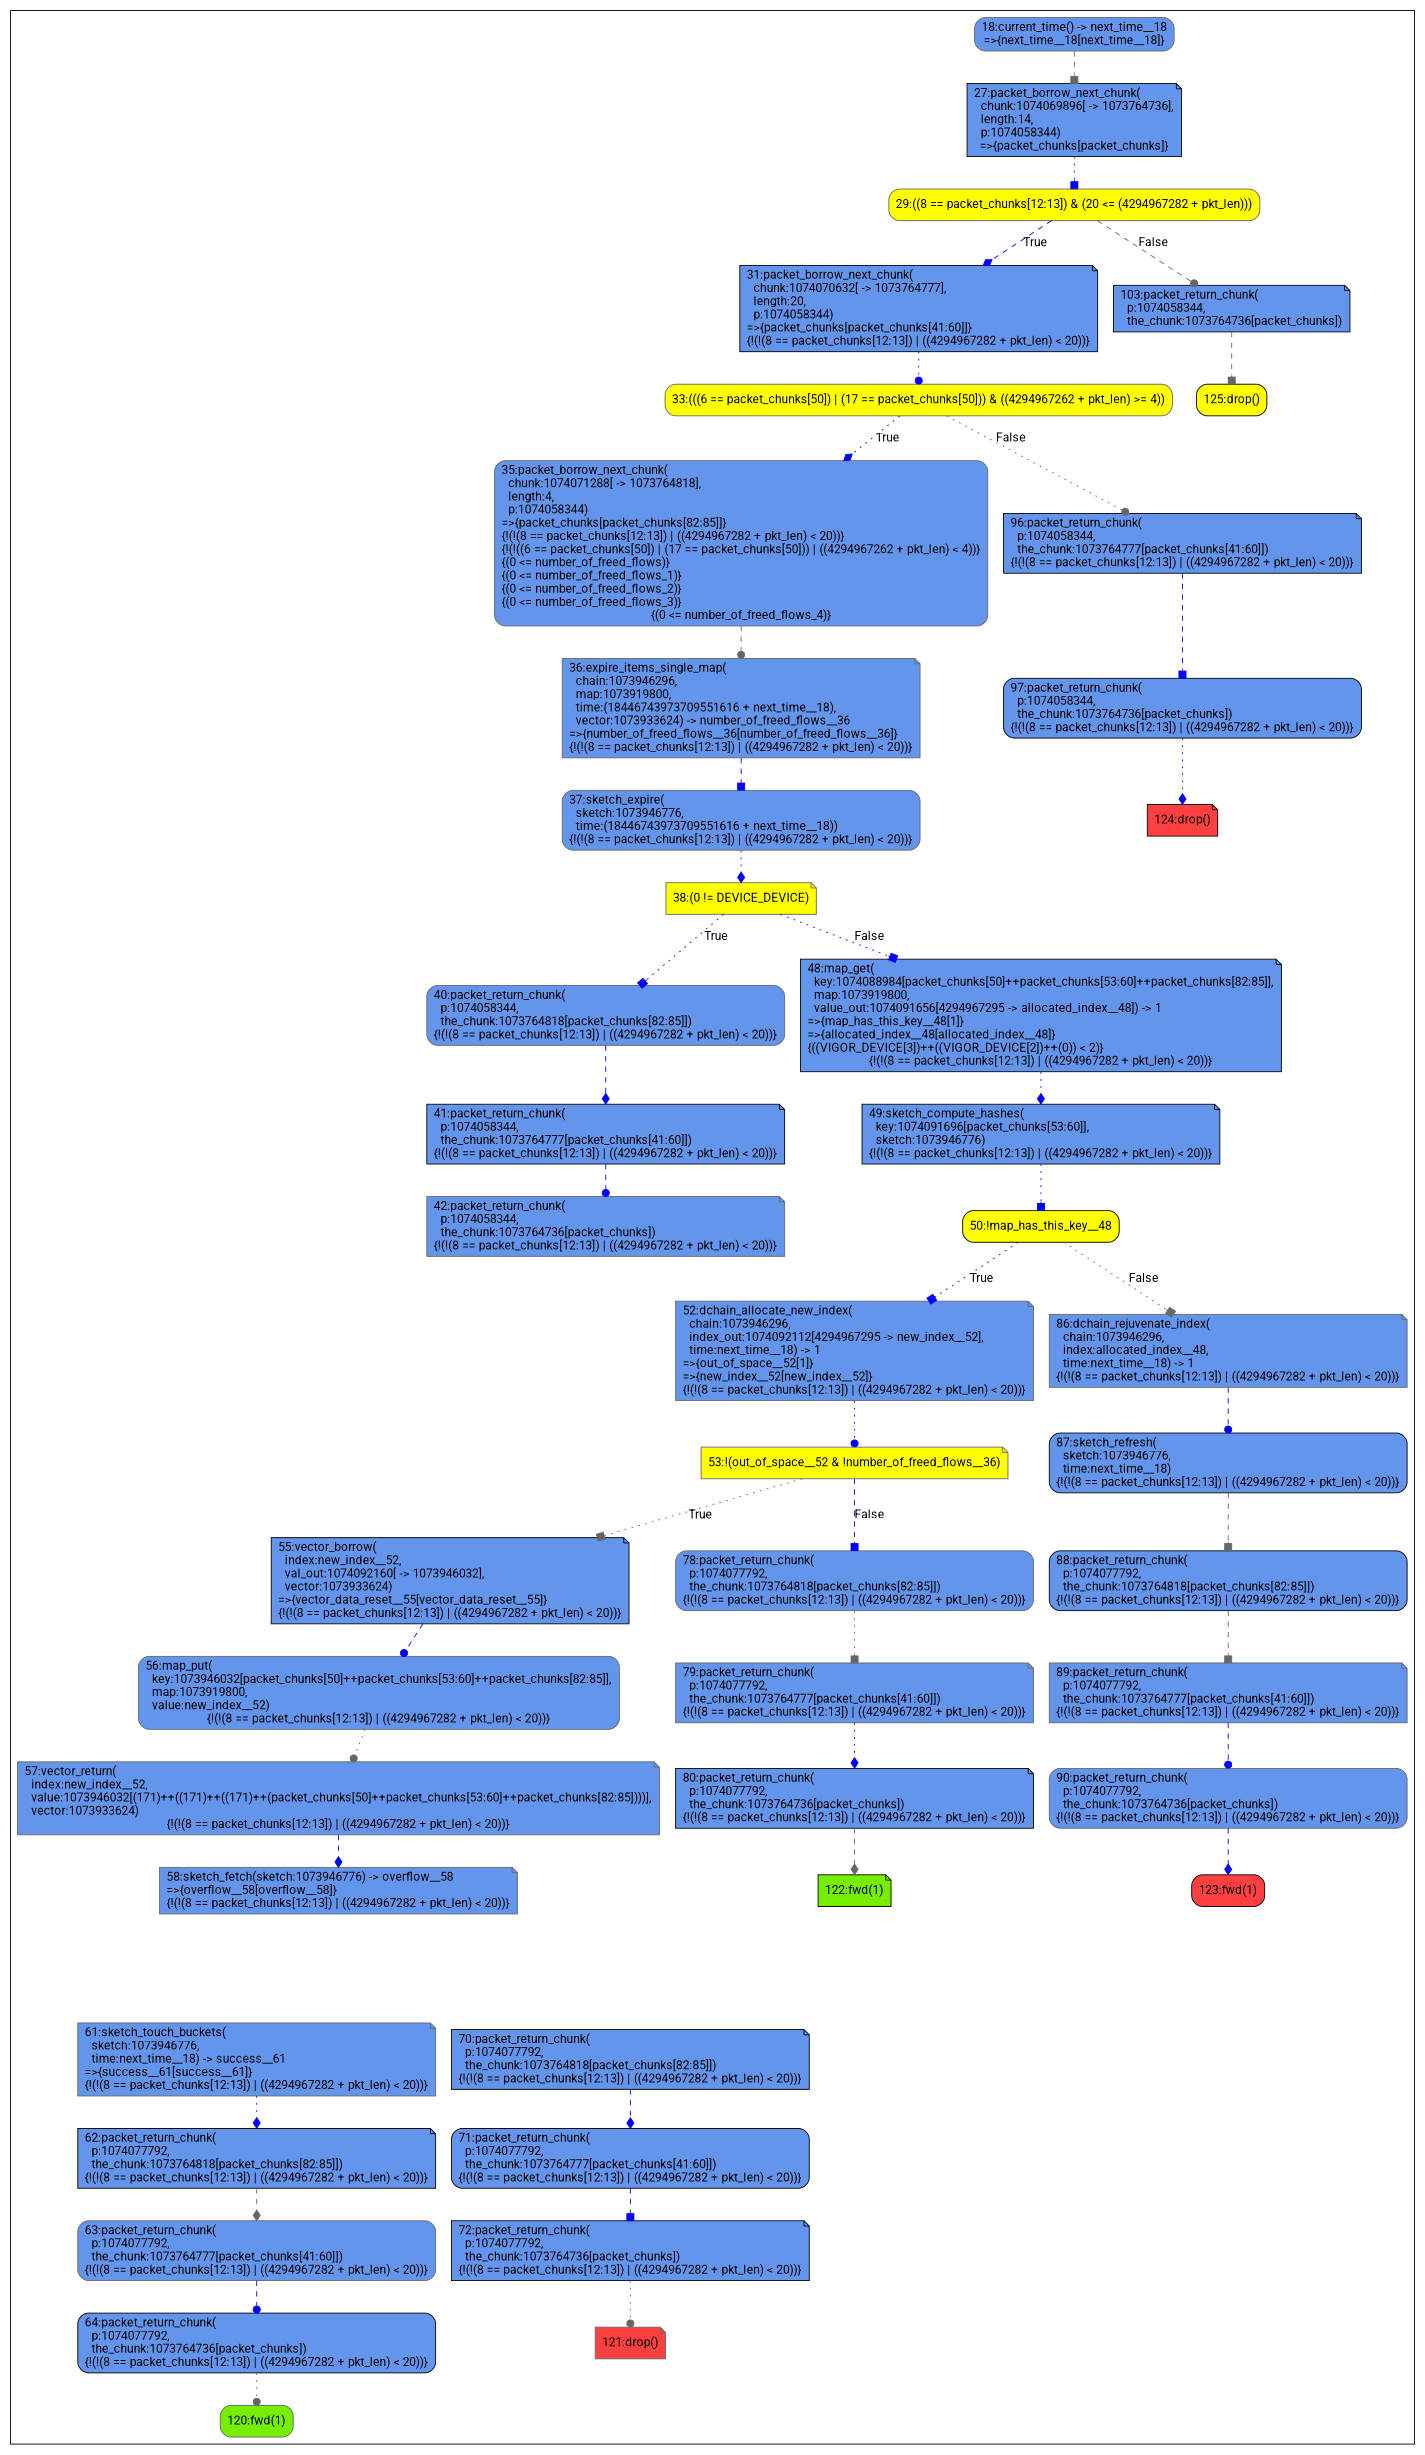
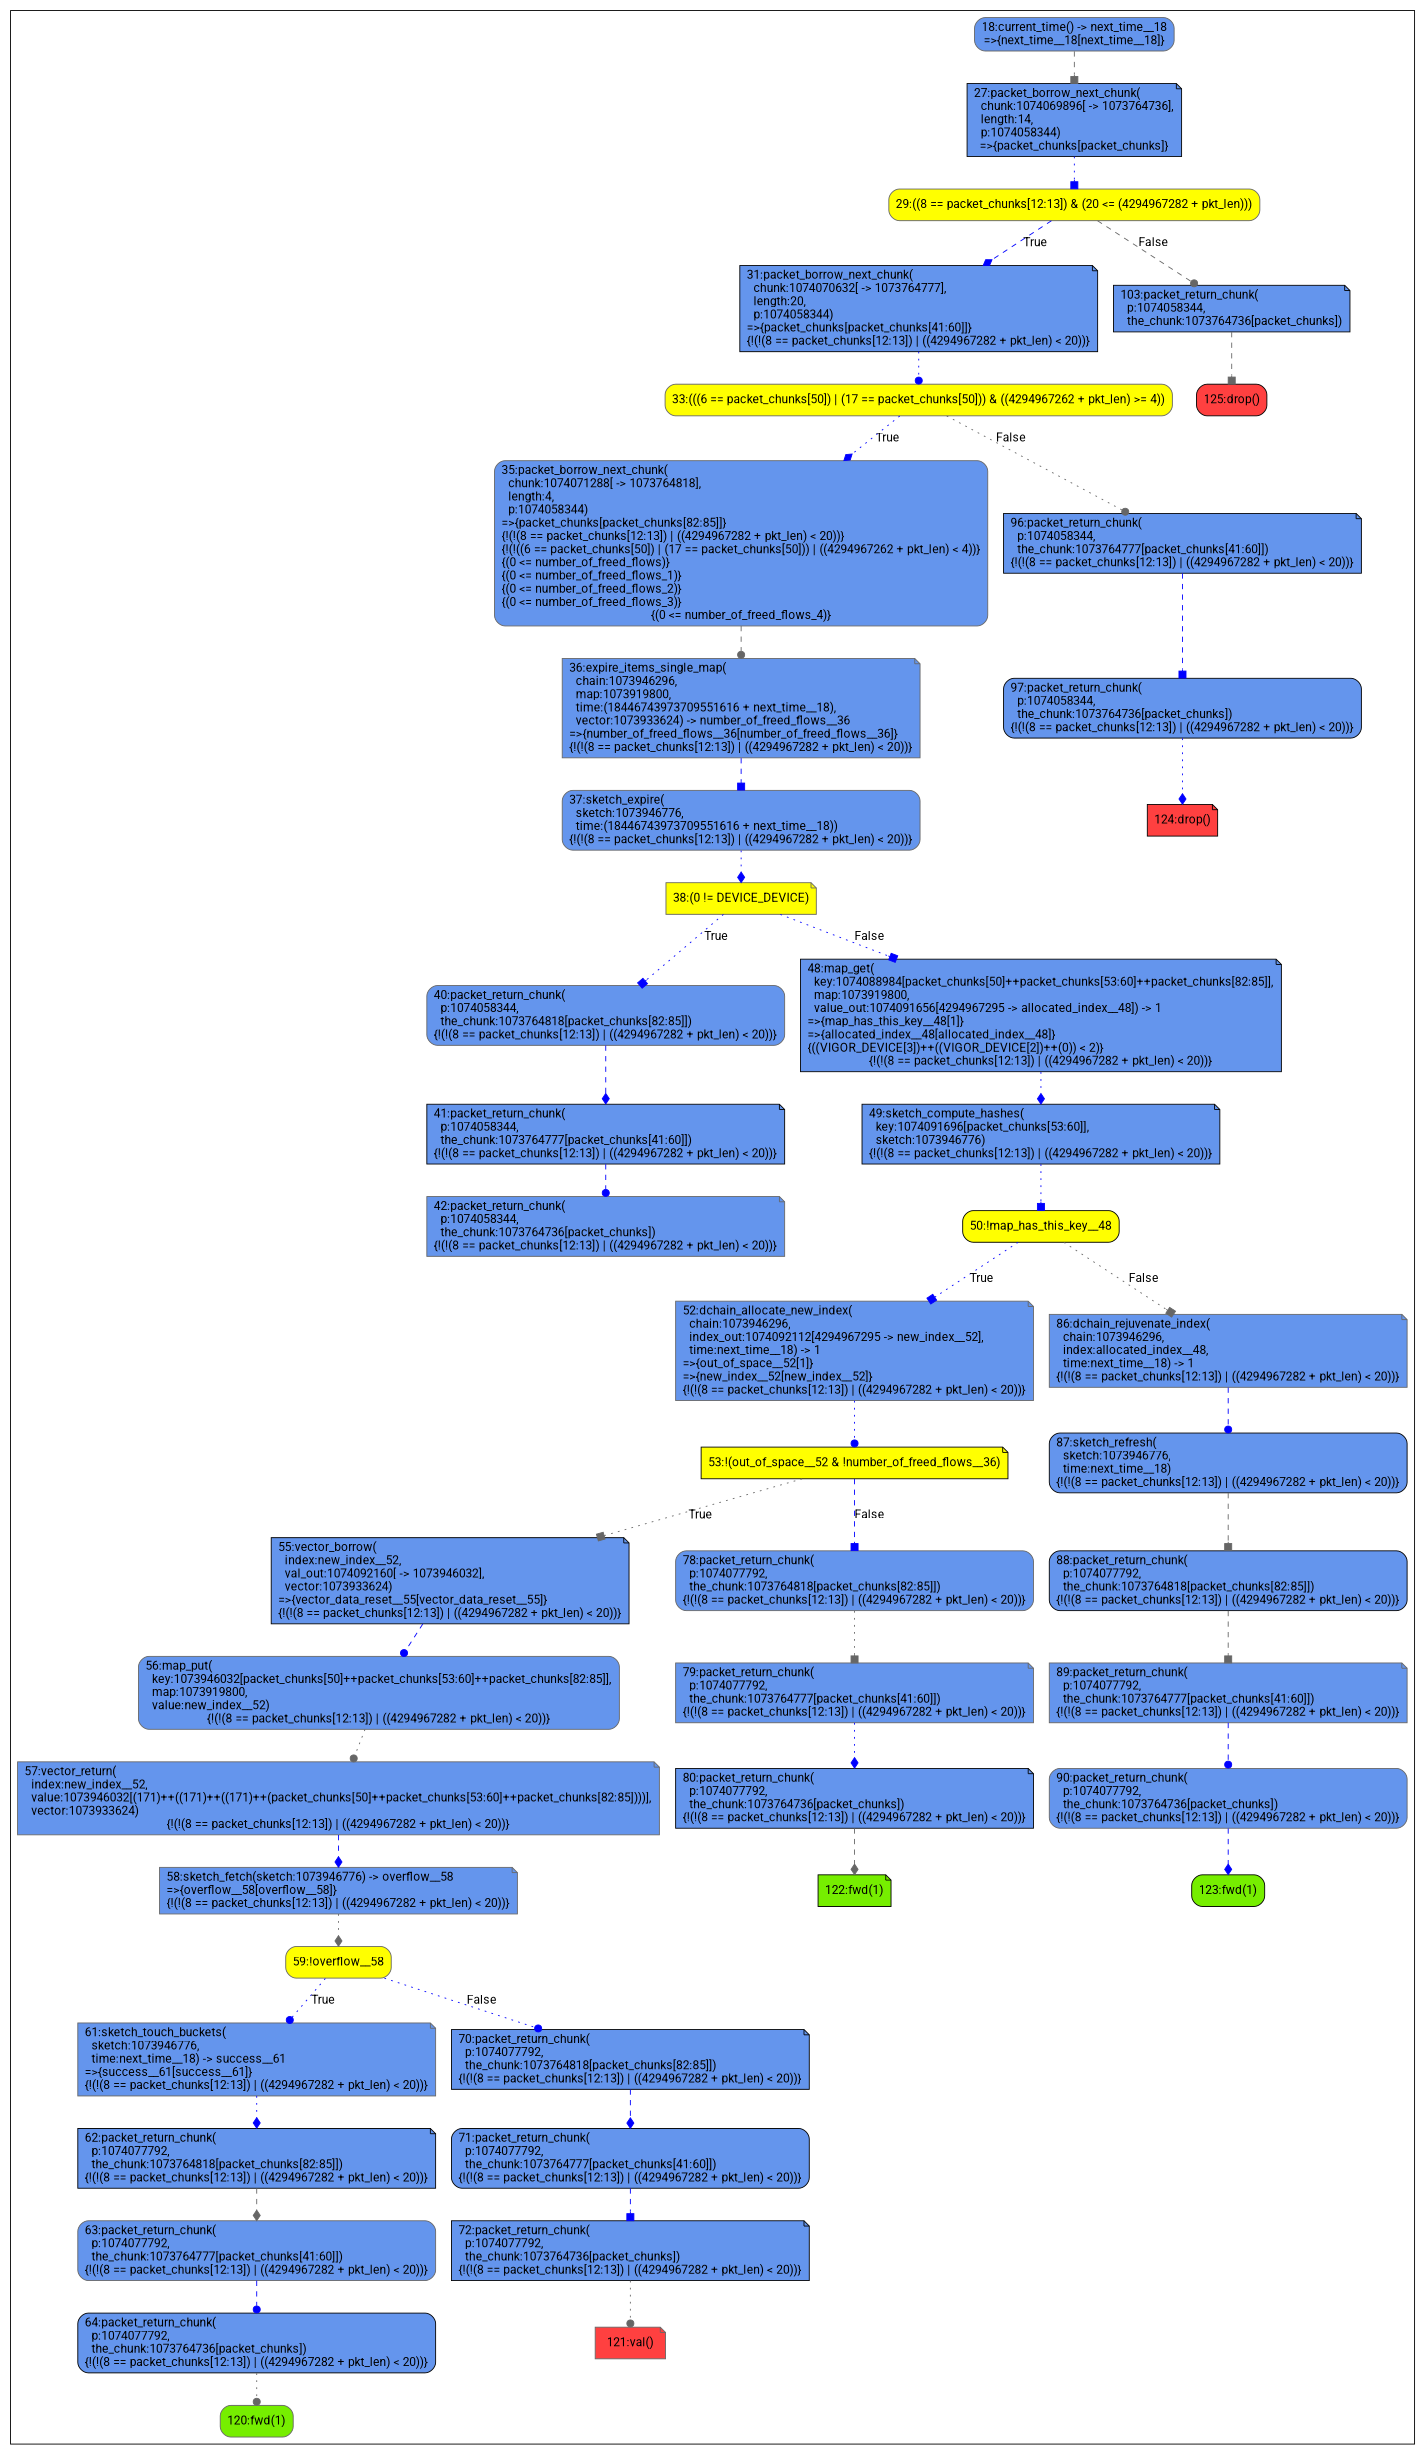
node "125:drop()": fillcolor yellow -> brown1
node "53:!(out_of_space__52 & !number_of_freed_flows__36)": color gray40 -> black
node "123:fwd(1)": fillcolor brown1 -> chartreuse2
node "59:!overflow__58": added
node "121:drop()": label "121:drop()" -> "121:val()"
